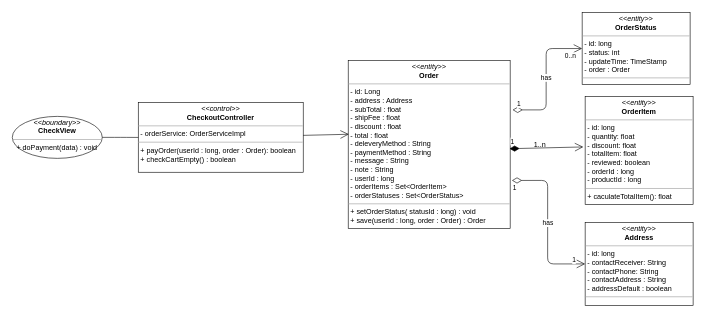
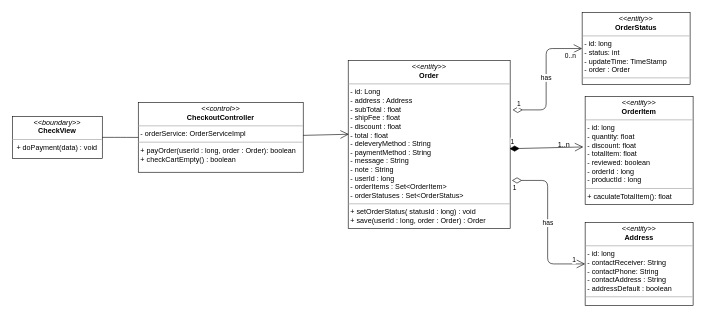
node "<<boundary>> CheckView + doPayment(data) : void": shape ellipse -> rectangle
node "1..n": moved (540, 144) -> (564, 144)
